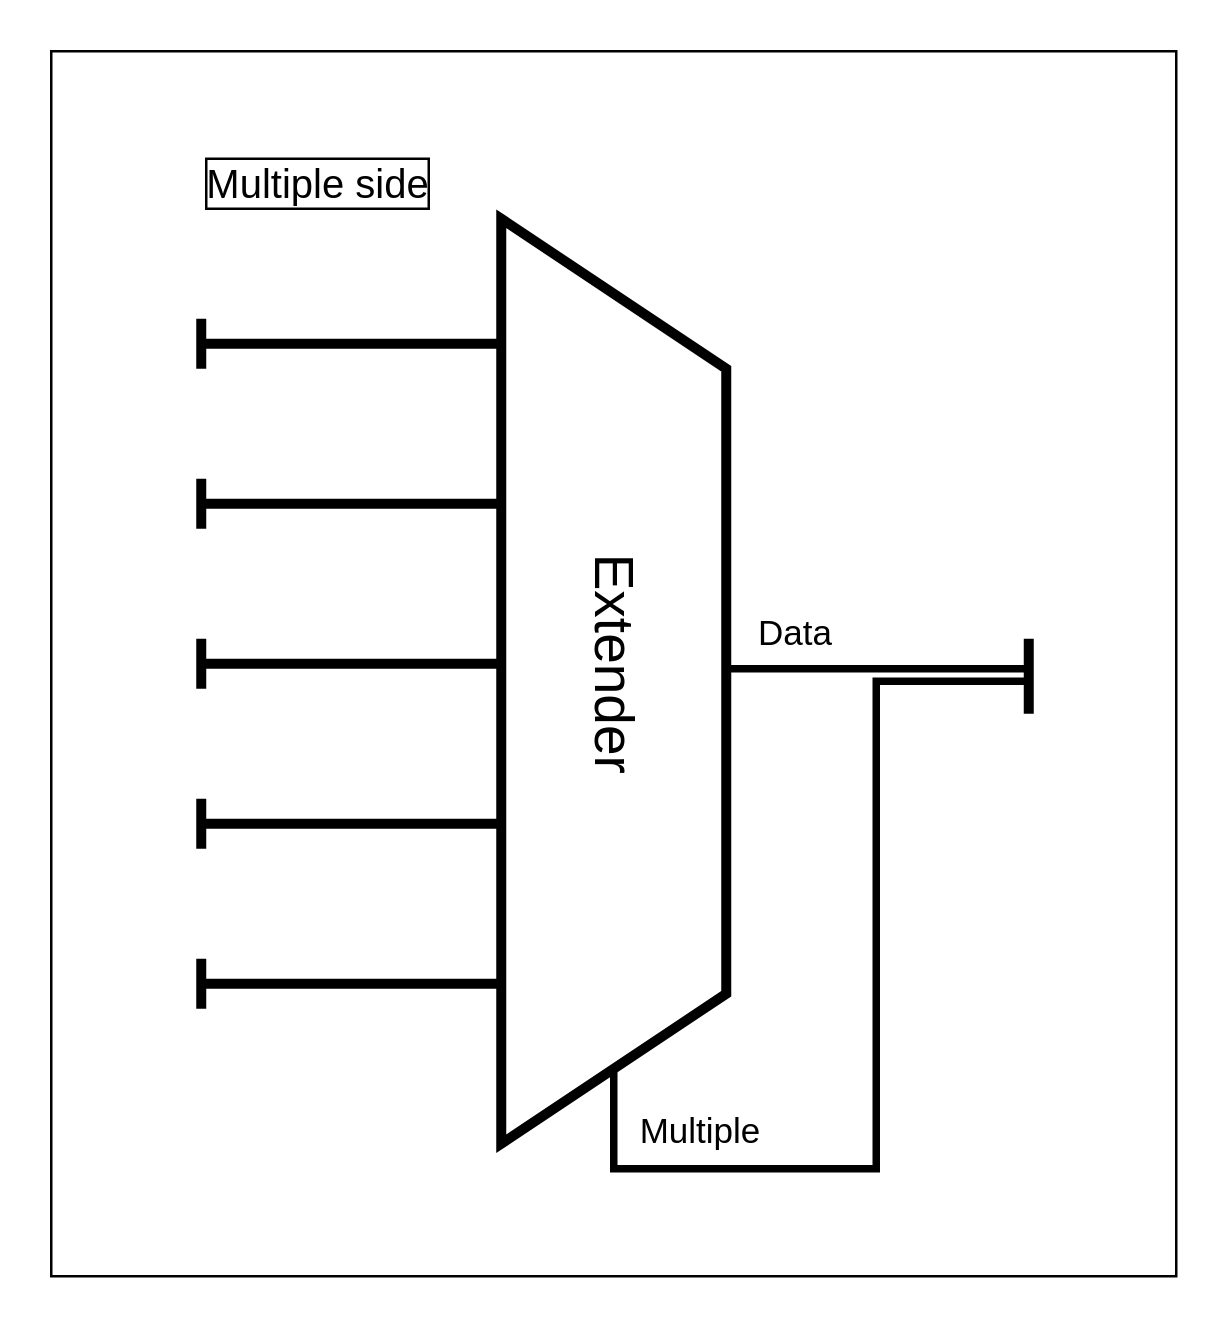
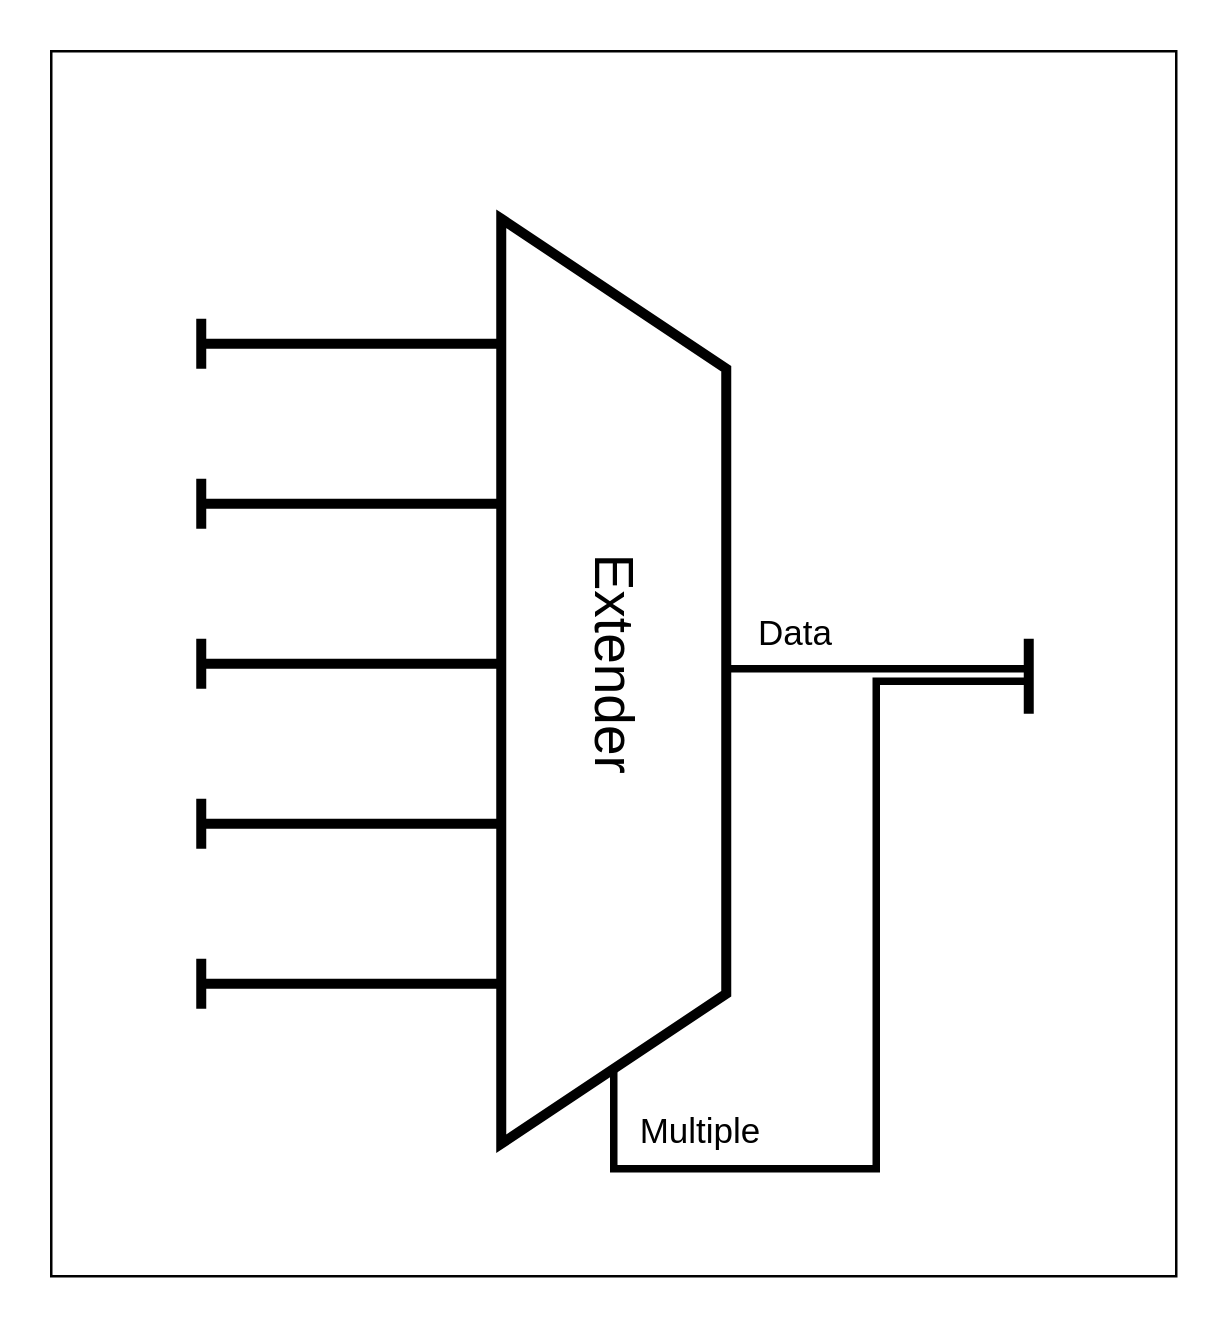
node "Multiple side": removed
